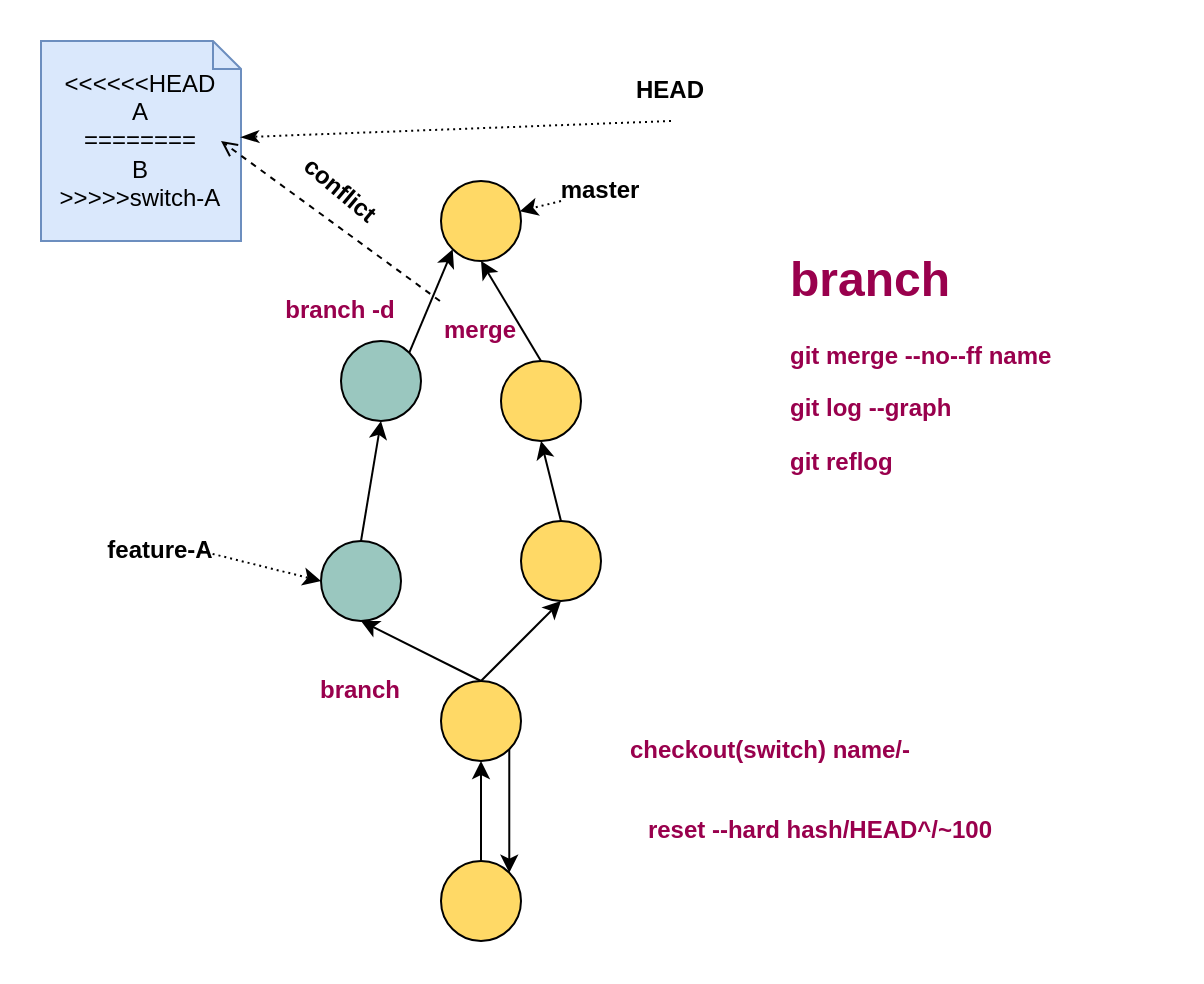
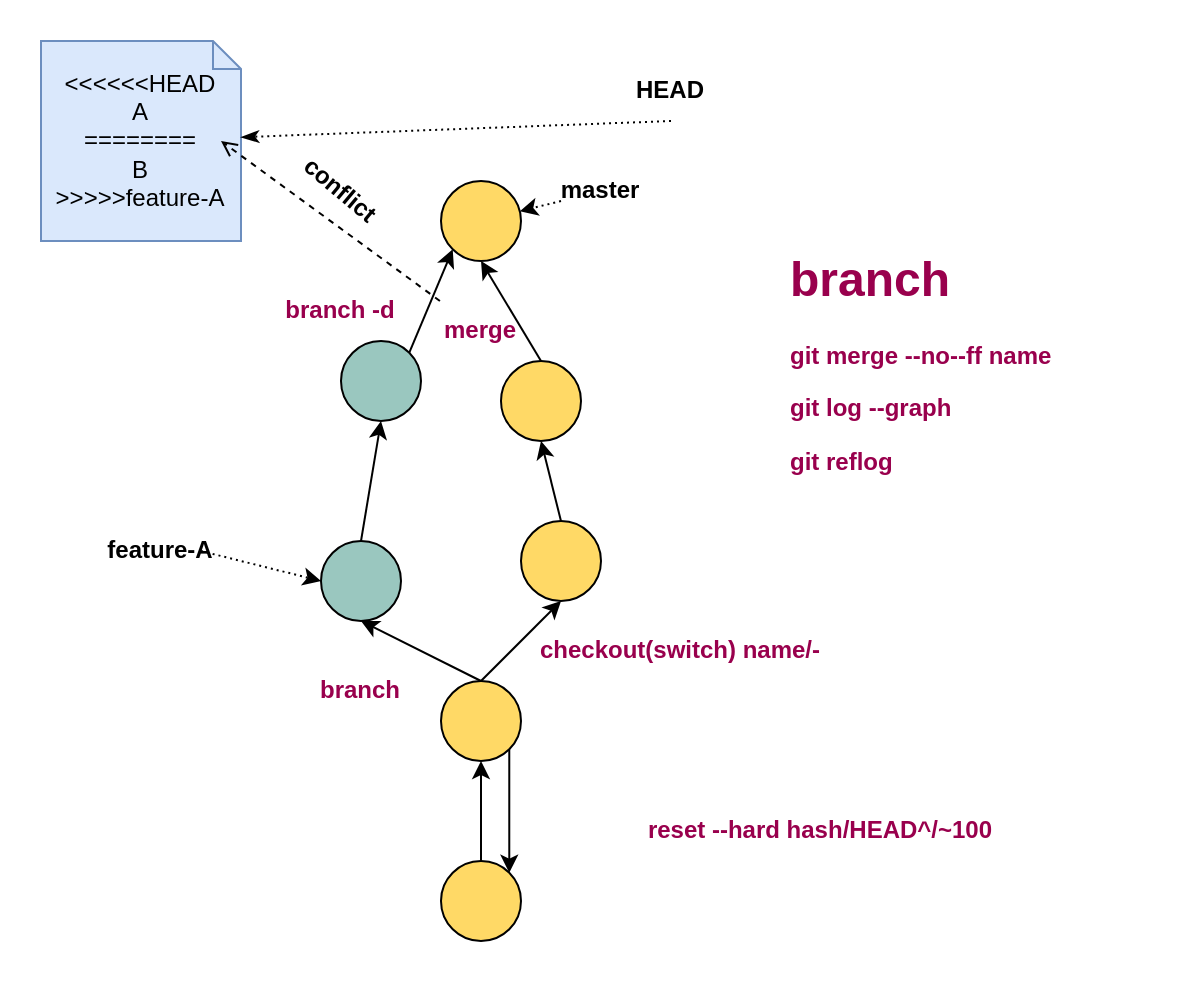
node "<<<<<<HEAD A ======== B >>>>>switch-A": label "<<<<<<HEAD A ======== B >>>>>switch-A" -> "<<<<<<HEAD A ======== B >>>>>feature-A"
node "checkout(switch) name/-": moved (771, 751) -> (681, 651)
